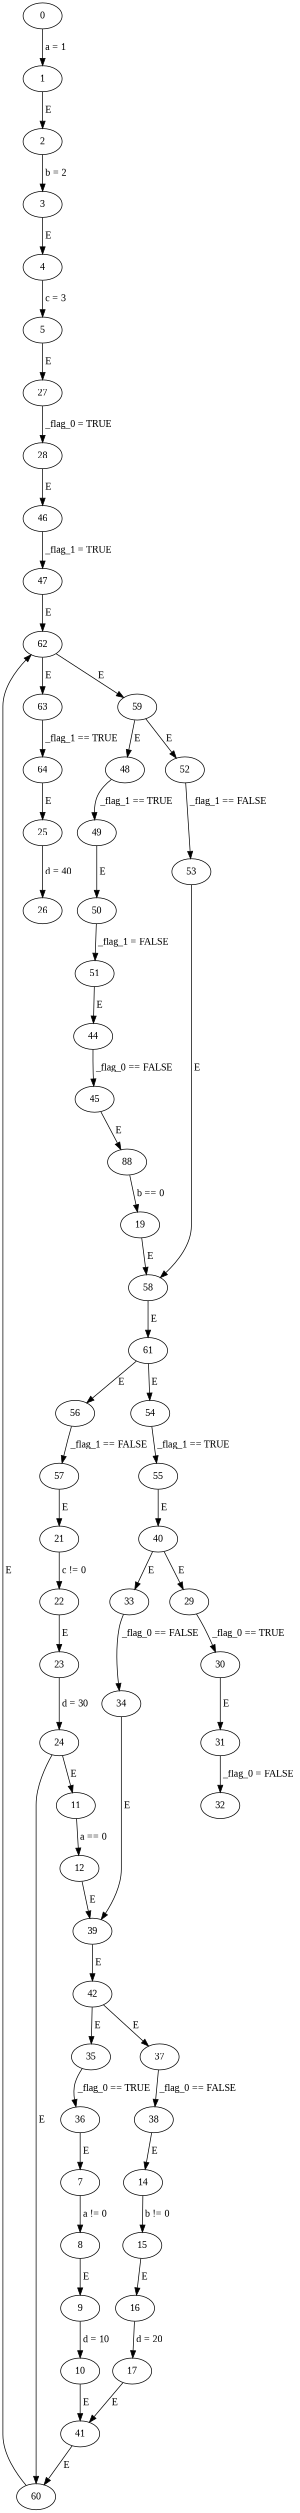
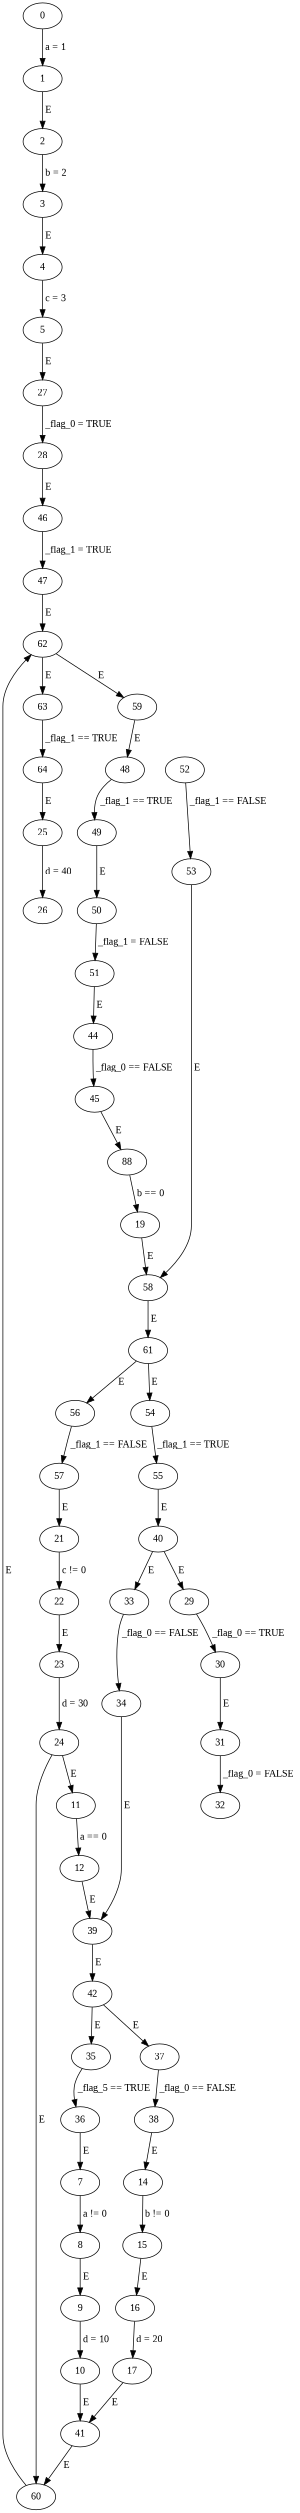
edge "59" -> "52": removed, label "E"
edge "35" -> "36": label " _flag_0 == TRUE " -> " _flag_5 == TRUE "
